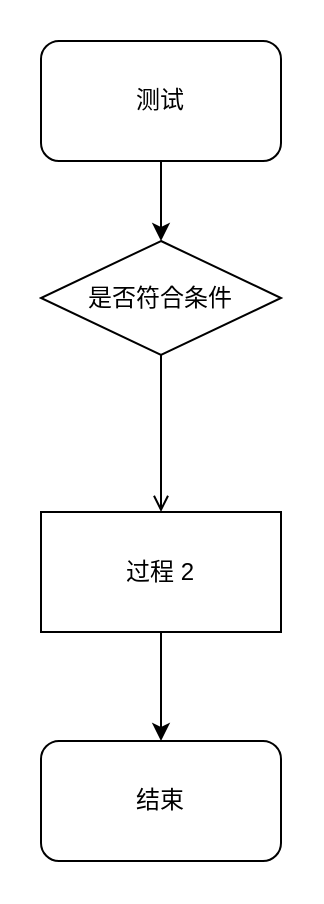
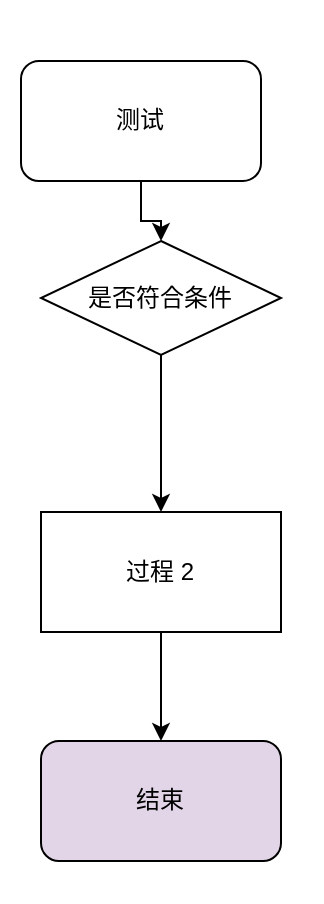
node "测试": moved (161, 101) -> (141, 121)
edge "是否符合条件" -> "过程 2": arrowhead open -> classic
node "结束": fillcolor #ffffff -> #e1d5e7
